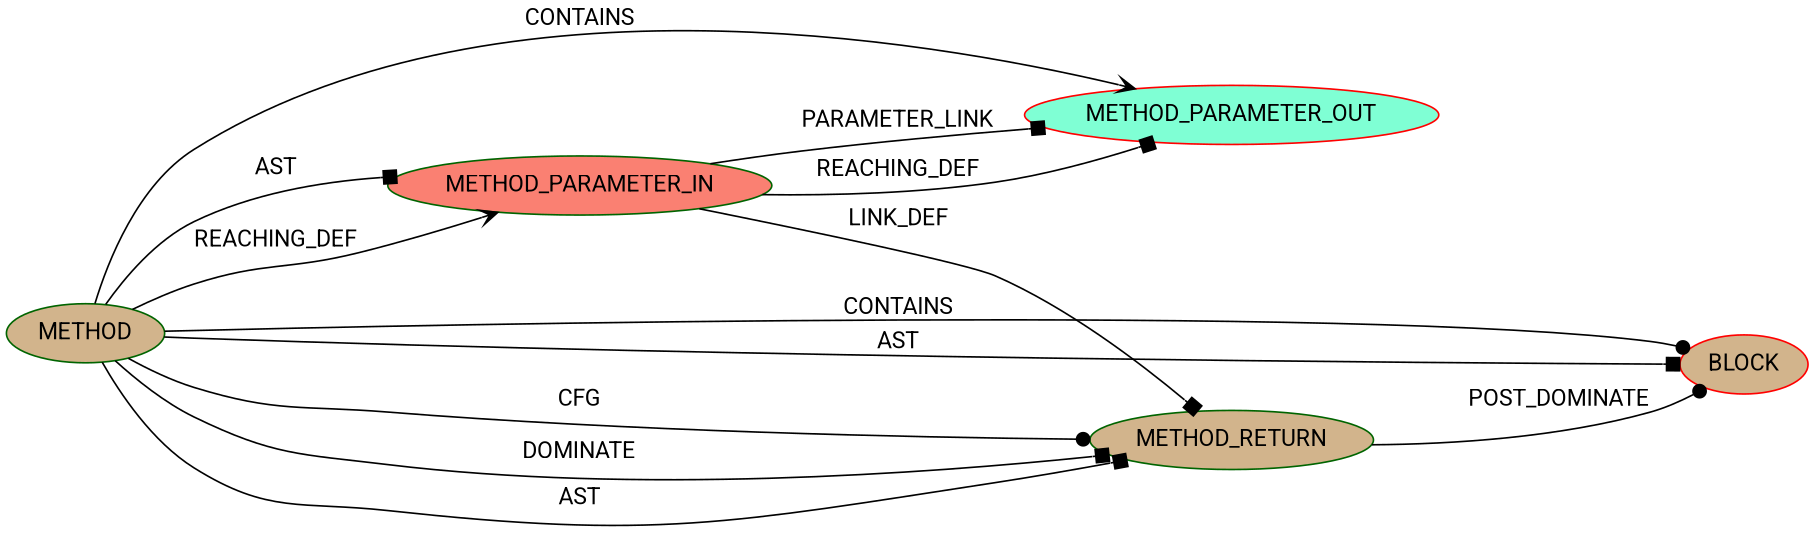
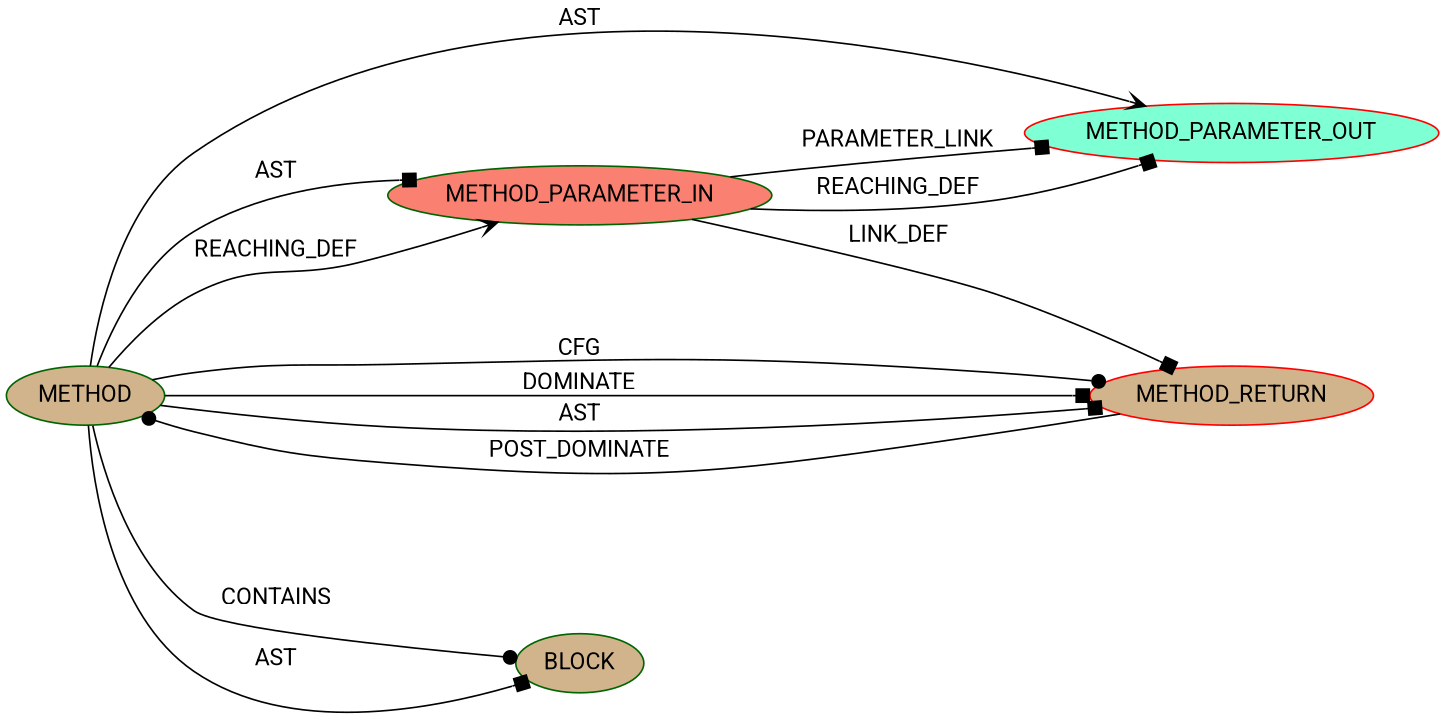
edge "METHOD" -> "METHOD_PARAMETER_OUT": label "CONTAINS" -> "AST"
node "BLOCK": color red -> darkgreen
edge "METHOD_RETURN" -> "BLOCK": now "METHOD_RETURN" -> "METHOD"
node "METHOD_RETURN": color darkgreen -> red
